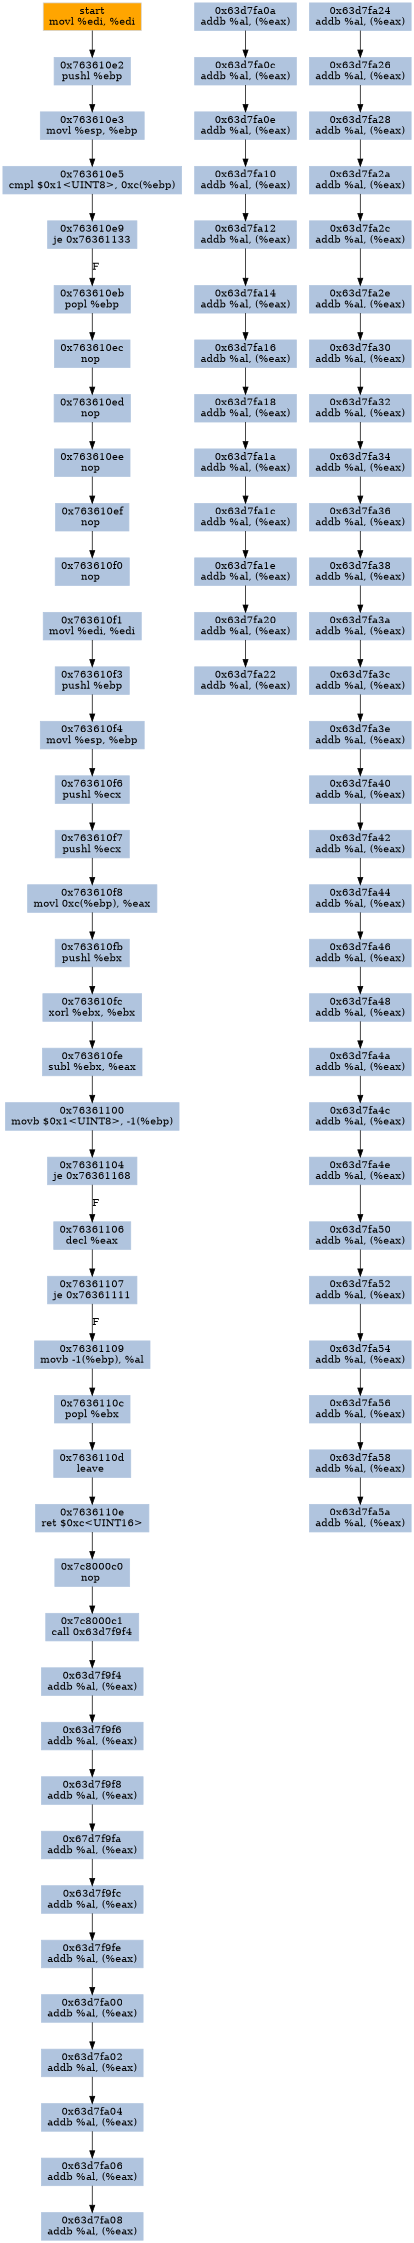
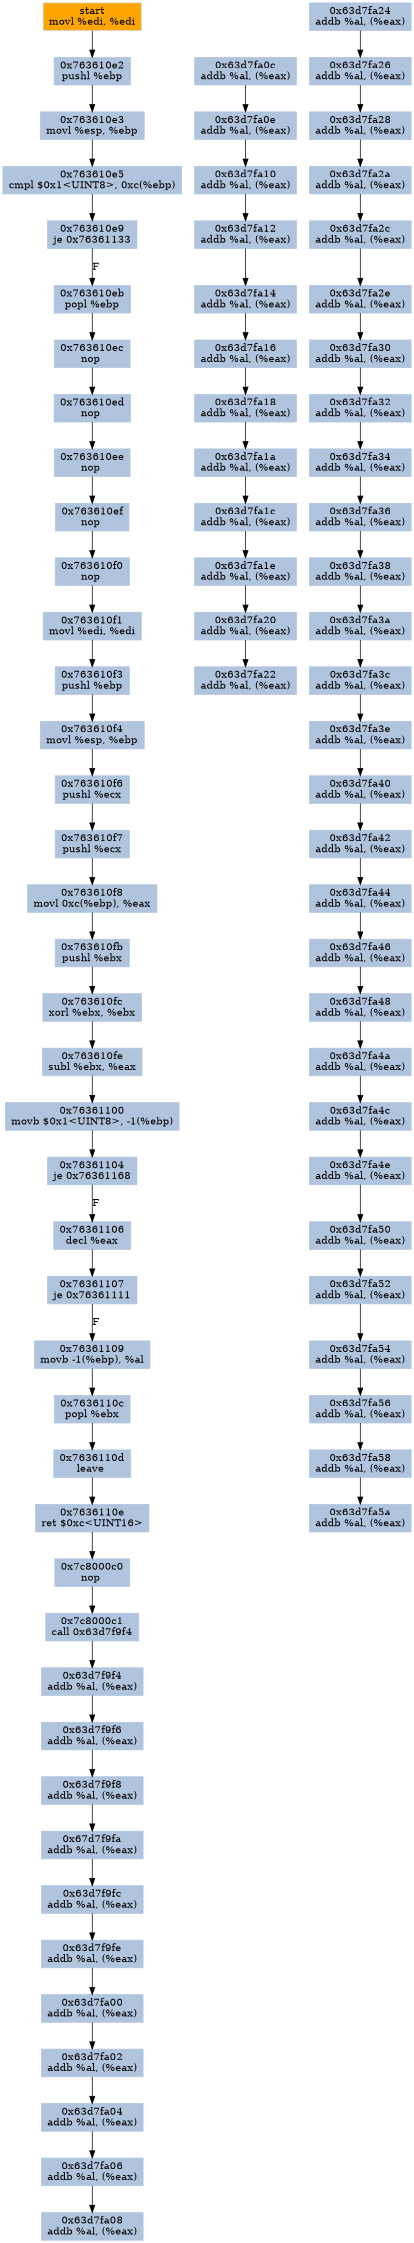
node "0x63d7fa0a addb %al, (%eax)": removed
edge "0x763610f0 nop" -> "0x763610f1 movl %edi, %edi": added
